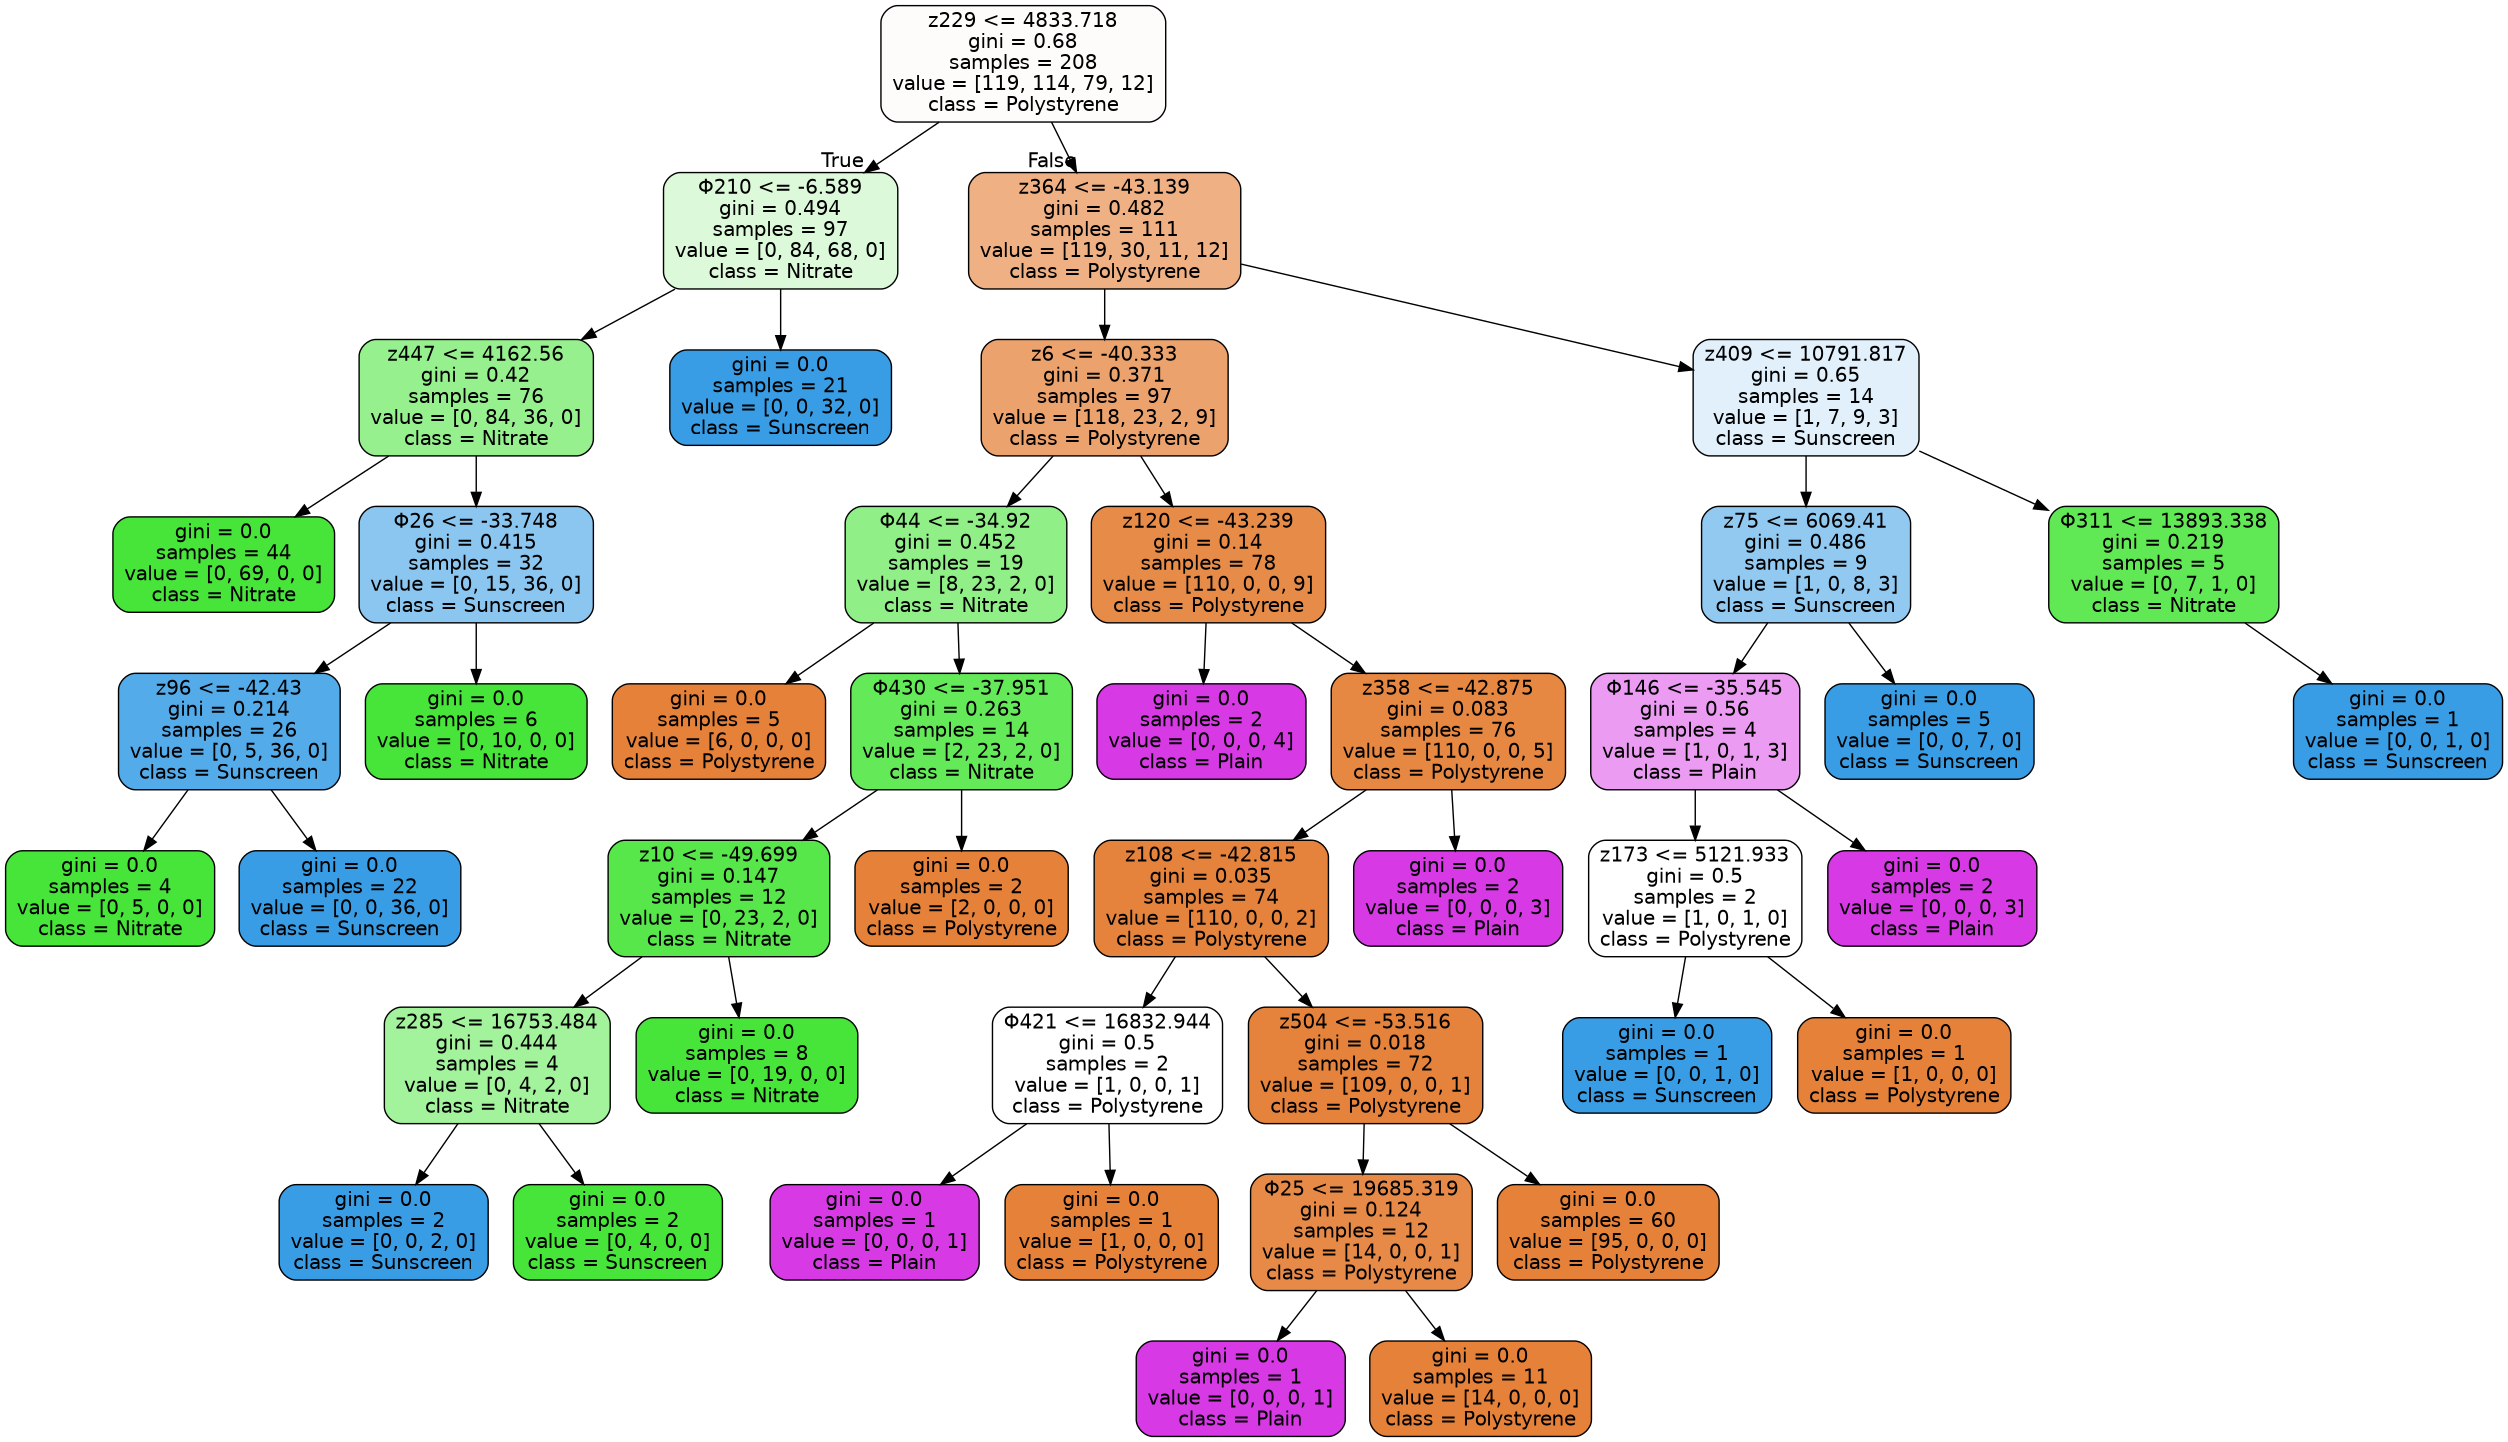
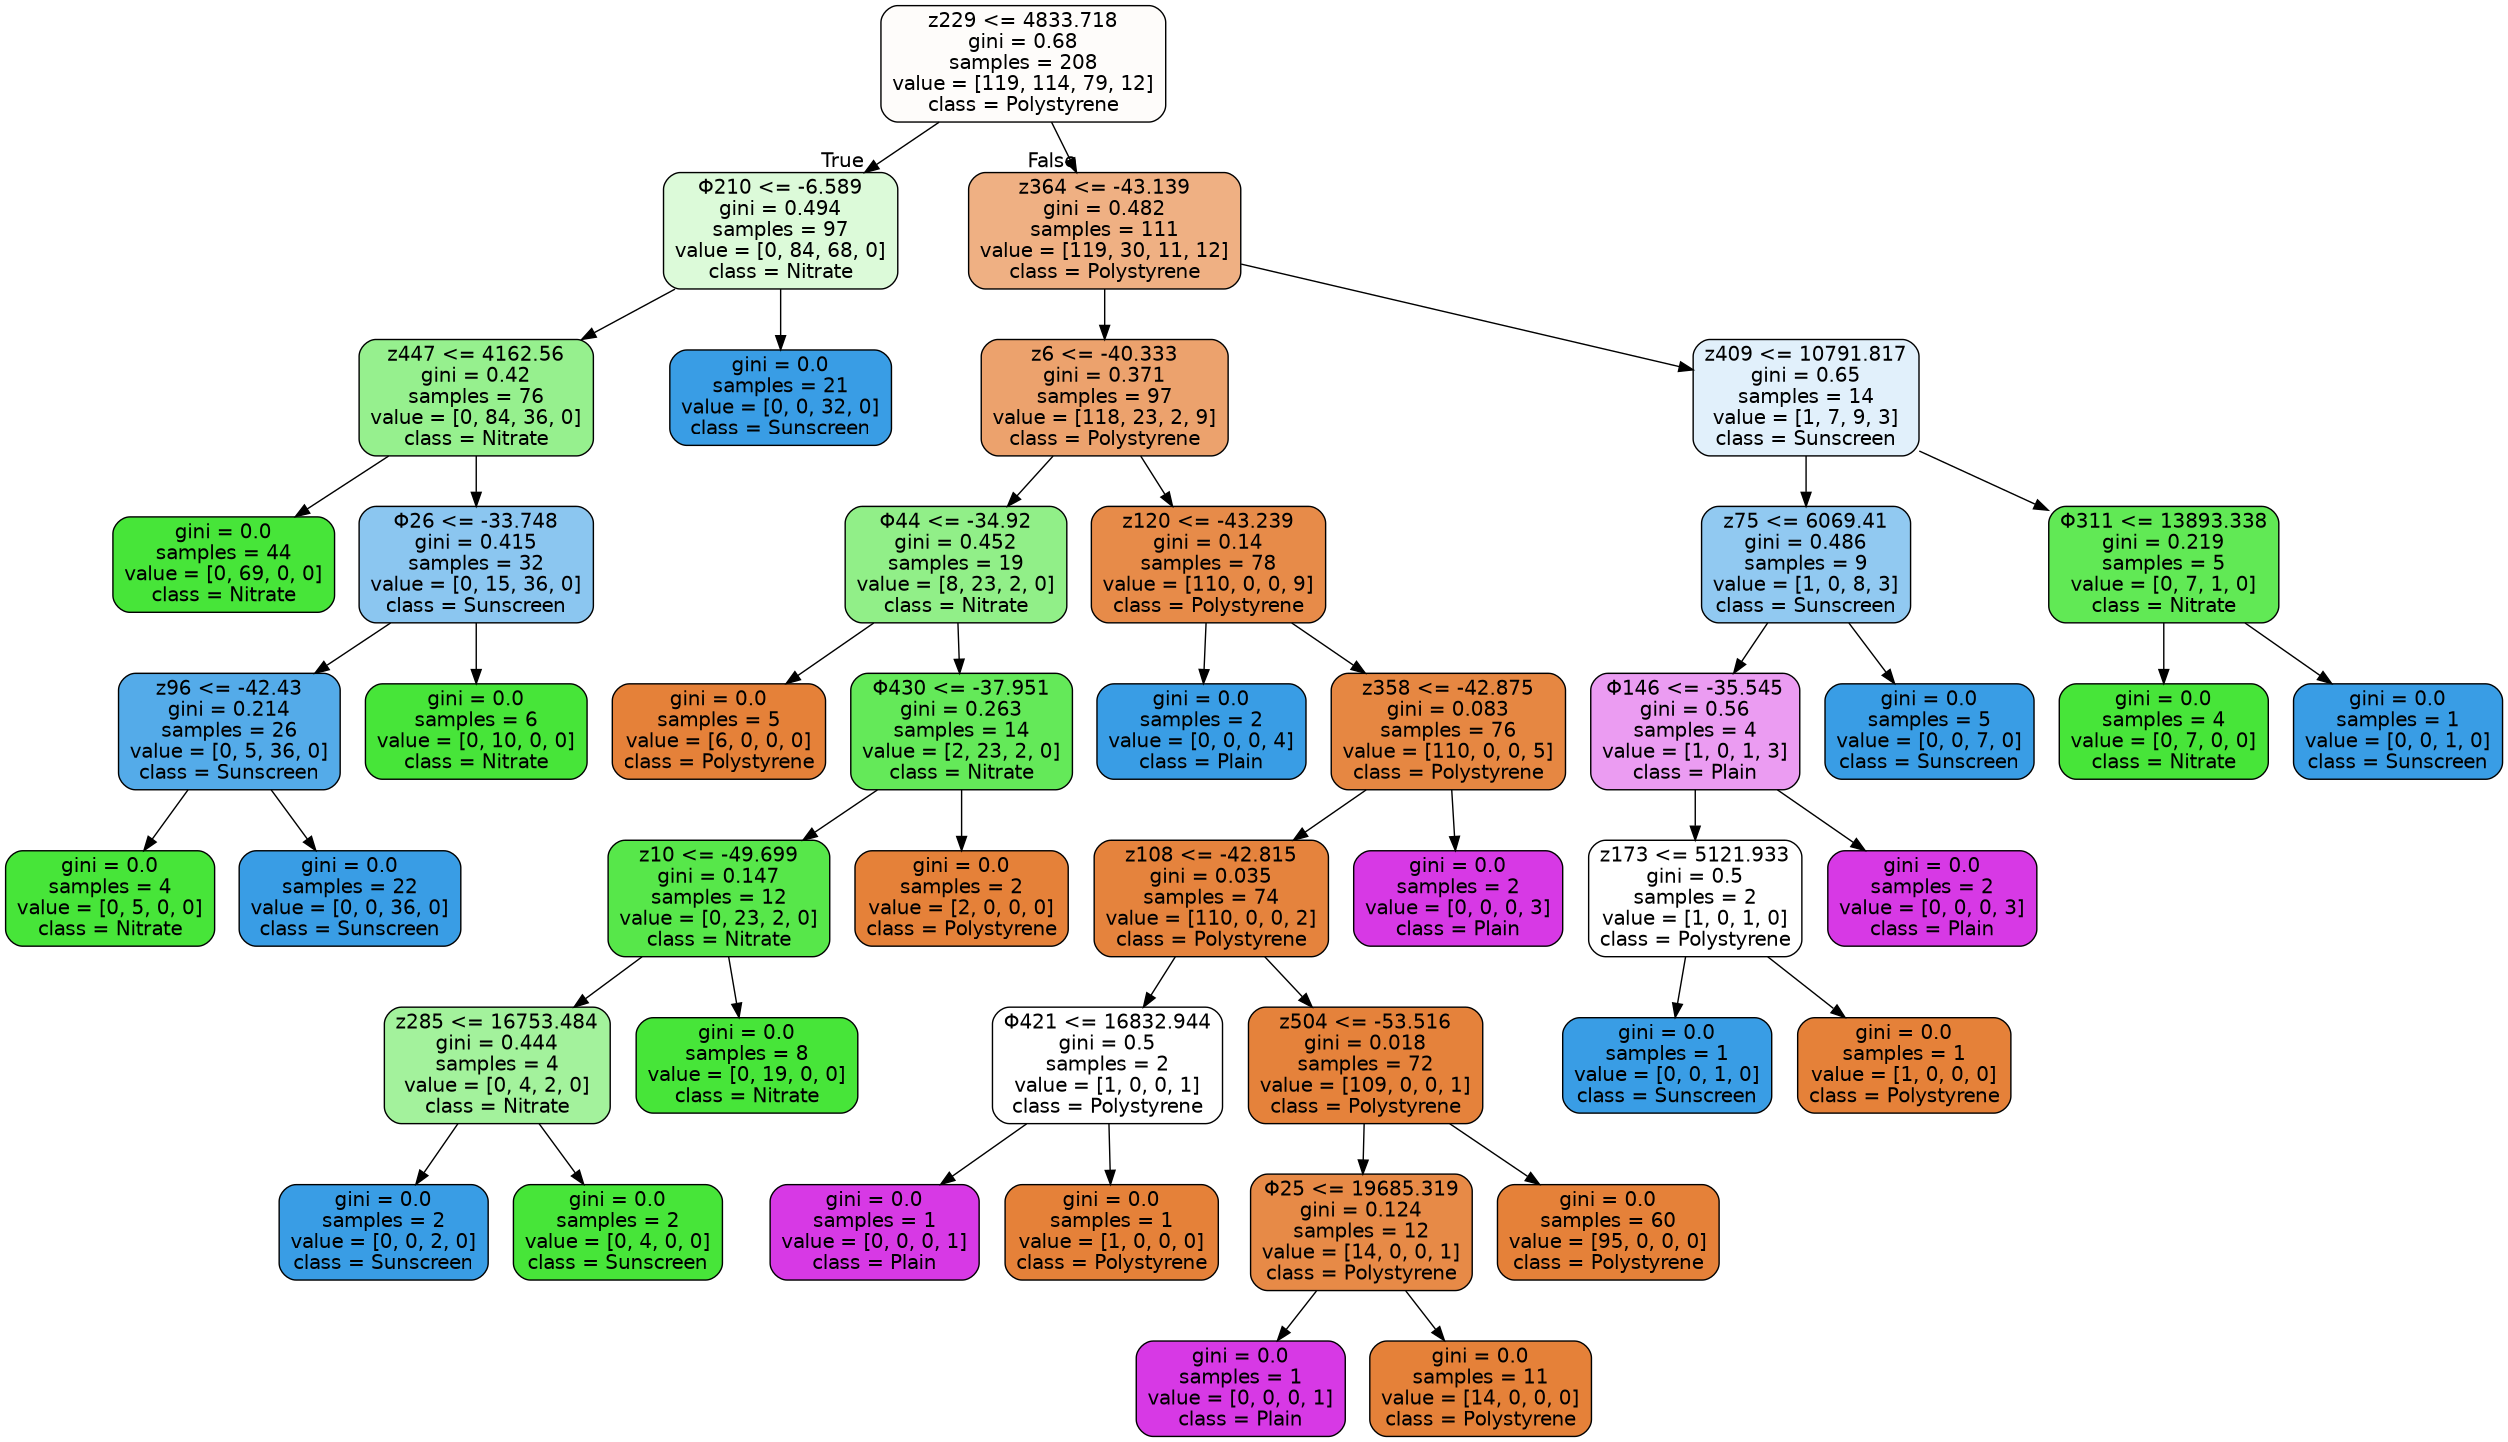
node "gini = 0.0 samples = 2 value = [0, 0, 0, 4] class = Plain": fillcolor #d739e5 -> #399de5
node "gini = 0.0 samples = 4 value = [0, 7, 0, 0] class = Nitrate": added
